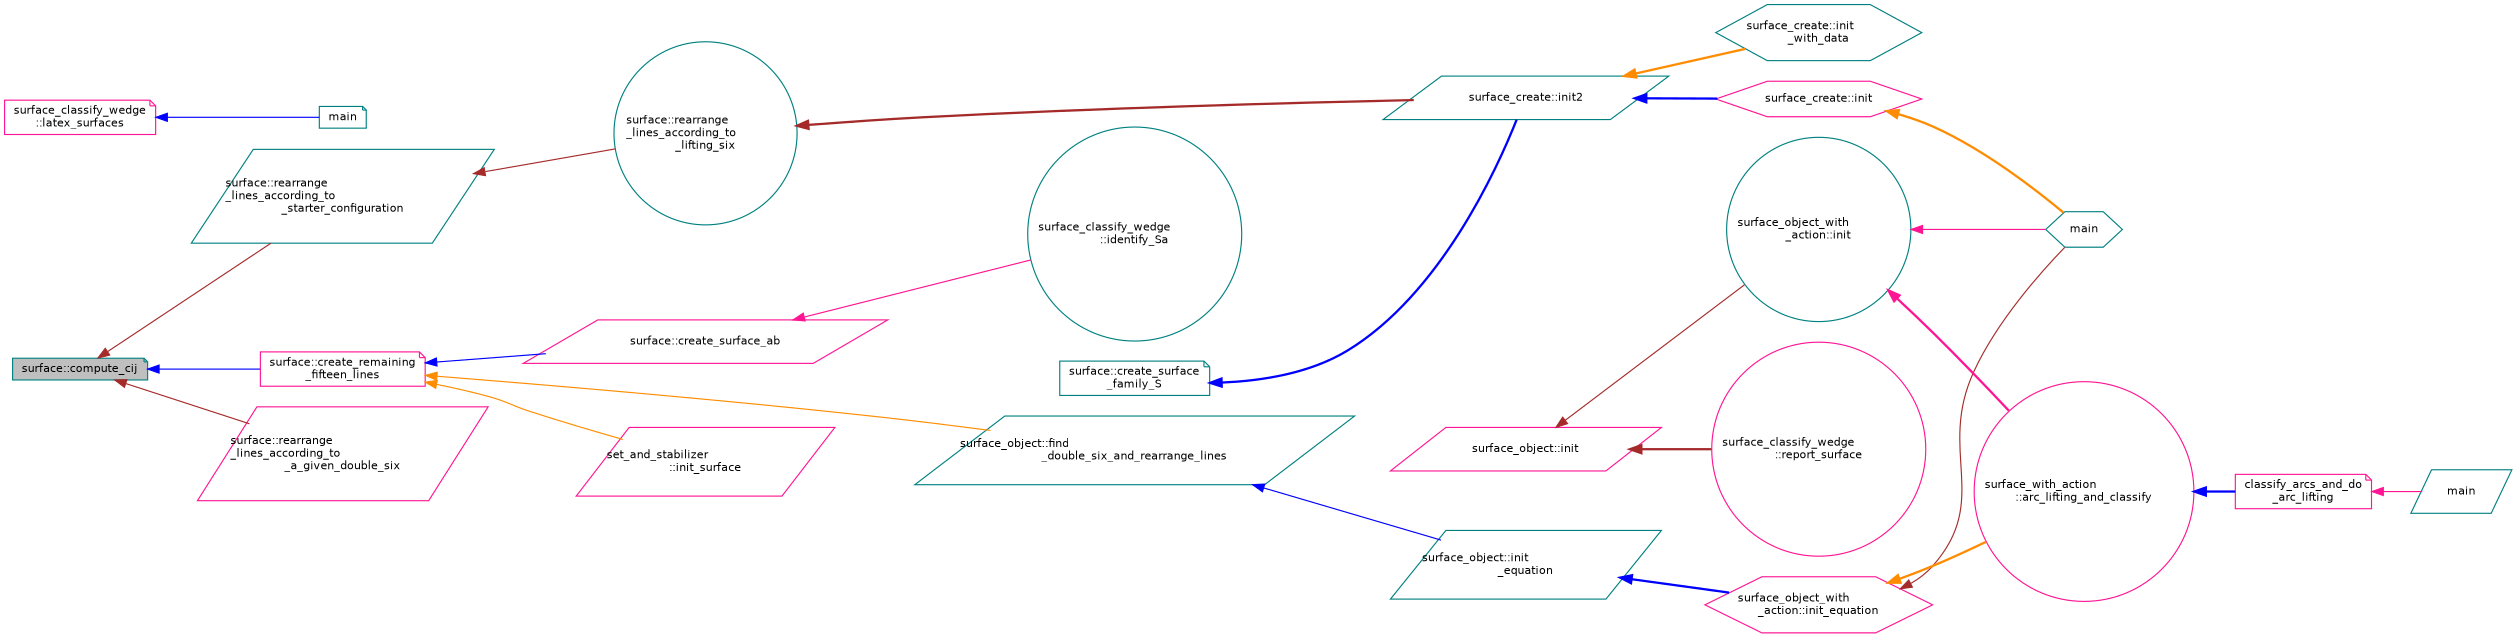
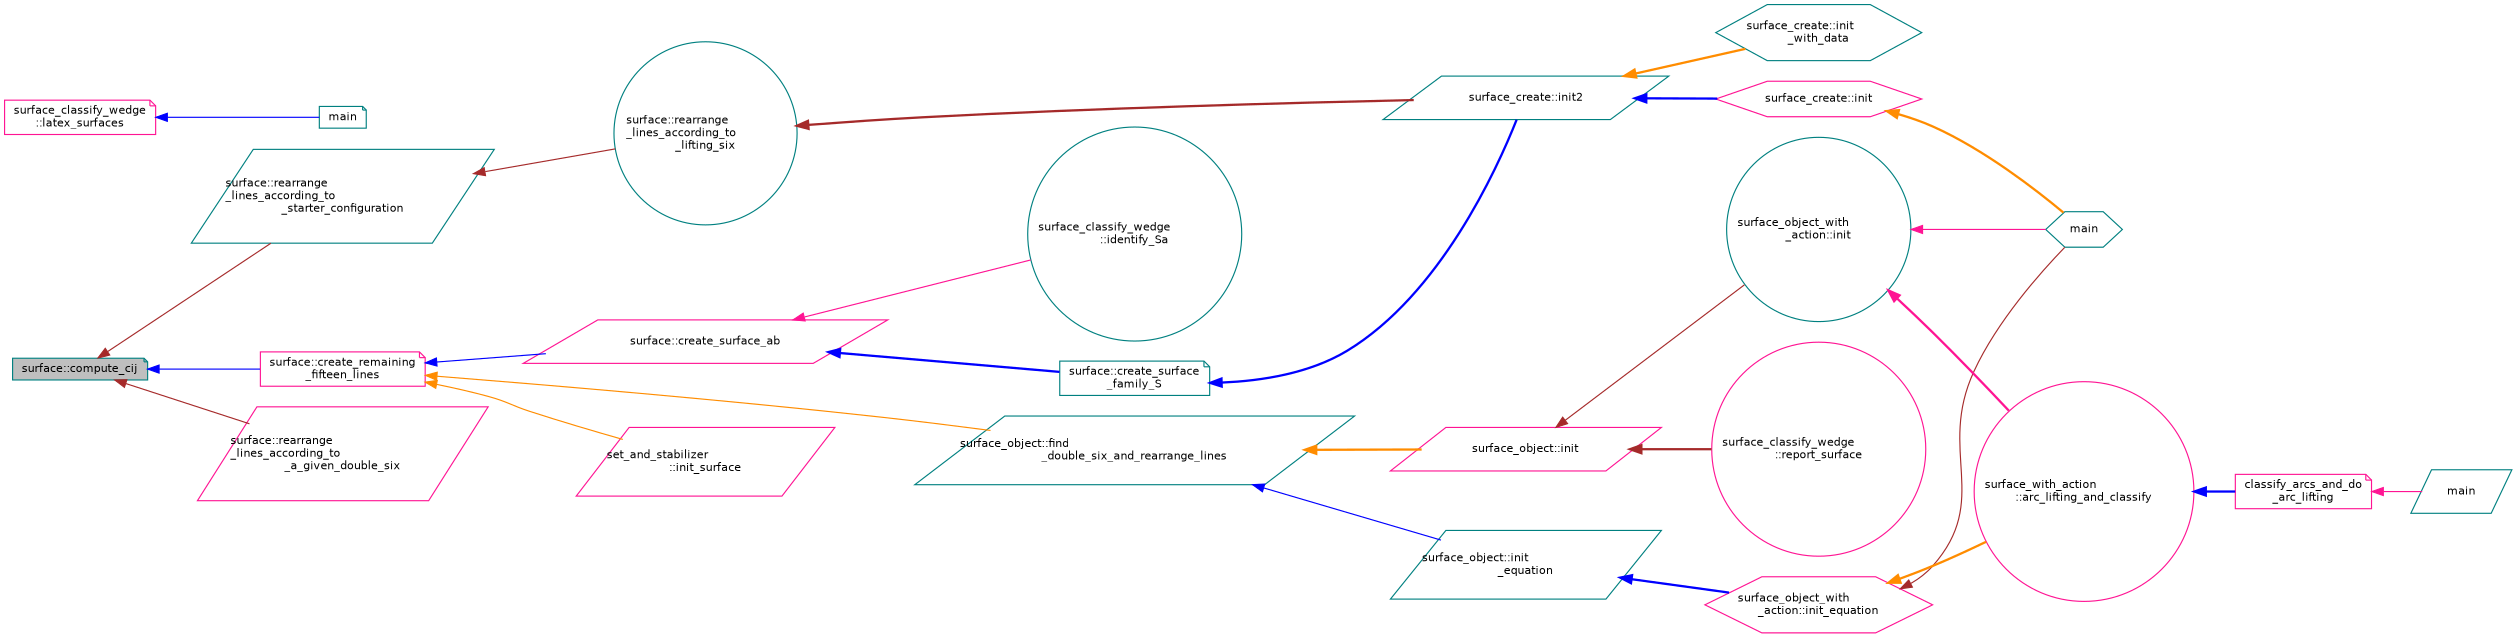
edge "surface::create_surface _family_S" -> "surface::create_surface_ab": added
edge "surface_object::init" -> "surface_object::find _double_six_and_rearrange_lines": added
